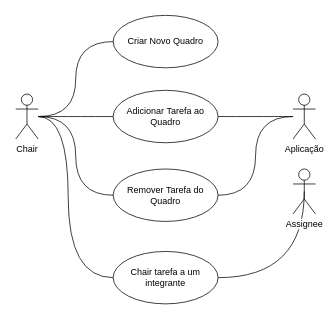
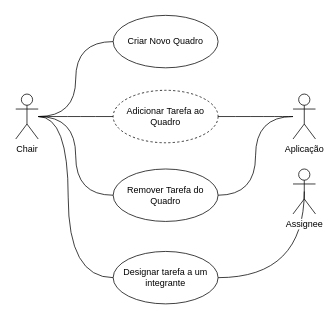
node "Adicionar Tarefa ao Quadro": style solid -> dashed
node "Chair tarefa a um integrante": label "Chair tarefa a um integrante" -> "Designar tarefa a um integrante"
